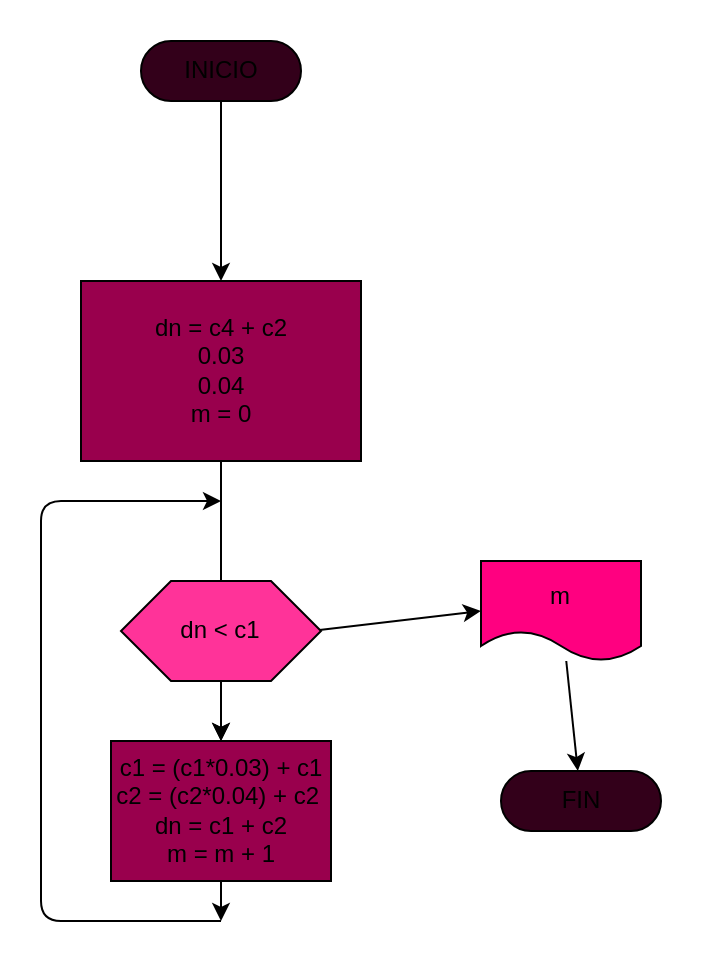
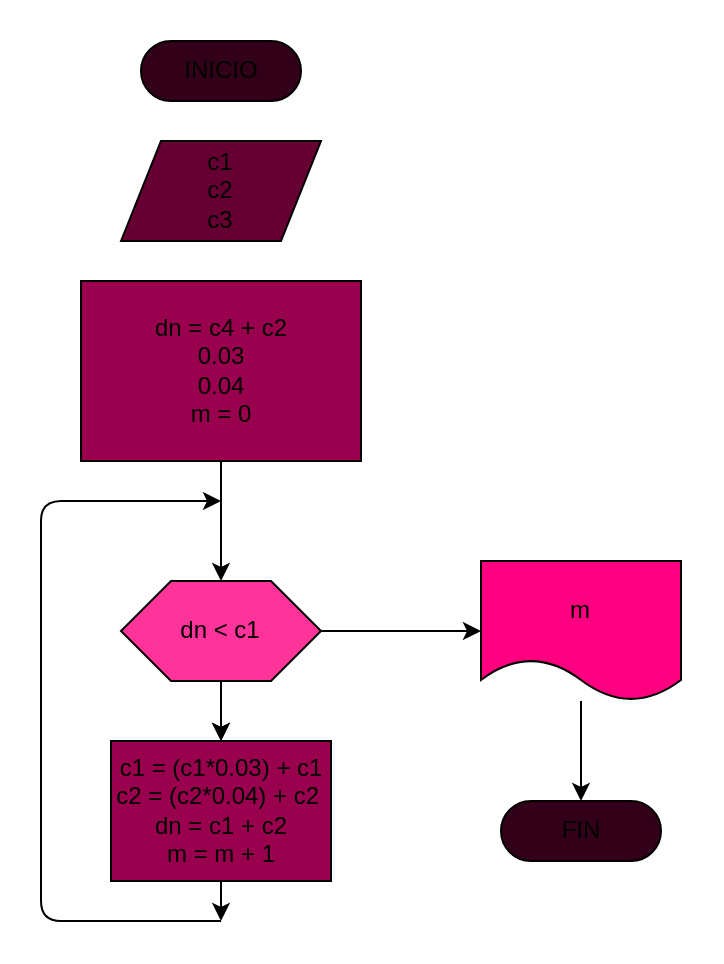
edge "INICIO" -> "dn = c4 + c2 0.03 0.04 m = 0": removed
node "c1 c2 c3": added
edge "dn = c4 + c2 0.03 0.04 m = 0" -- "dn < c1": arrowhead none -> classic
node "m": size 160x100 -> 200x140
node "FIN": moved (581, 801) -> (581, 831)
